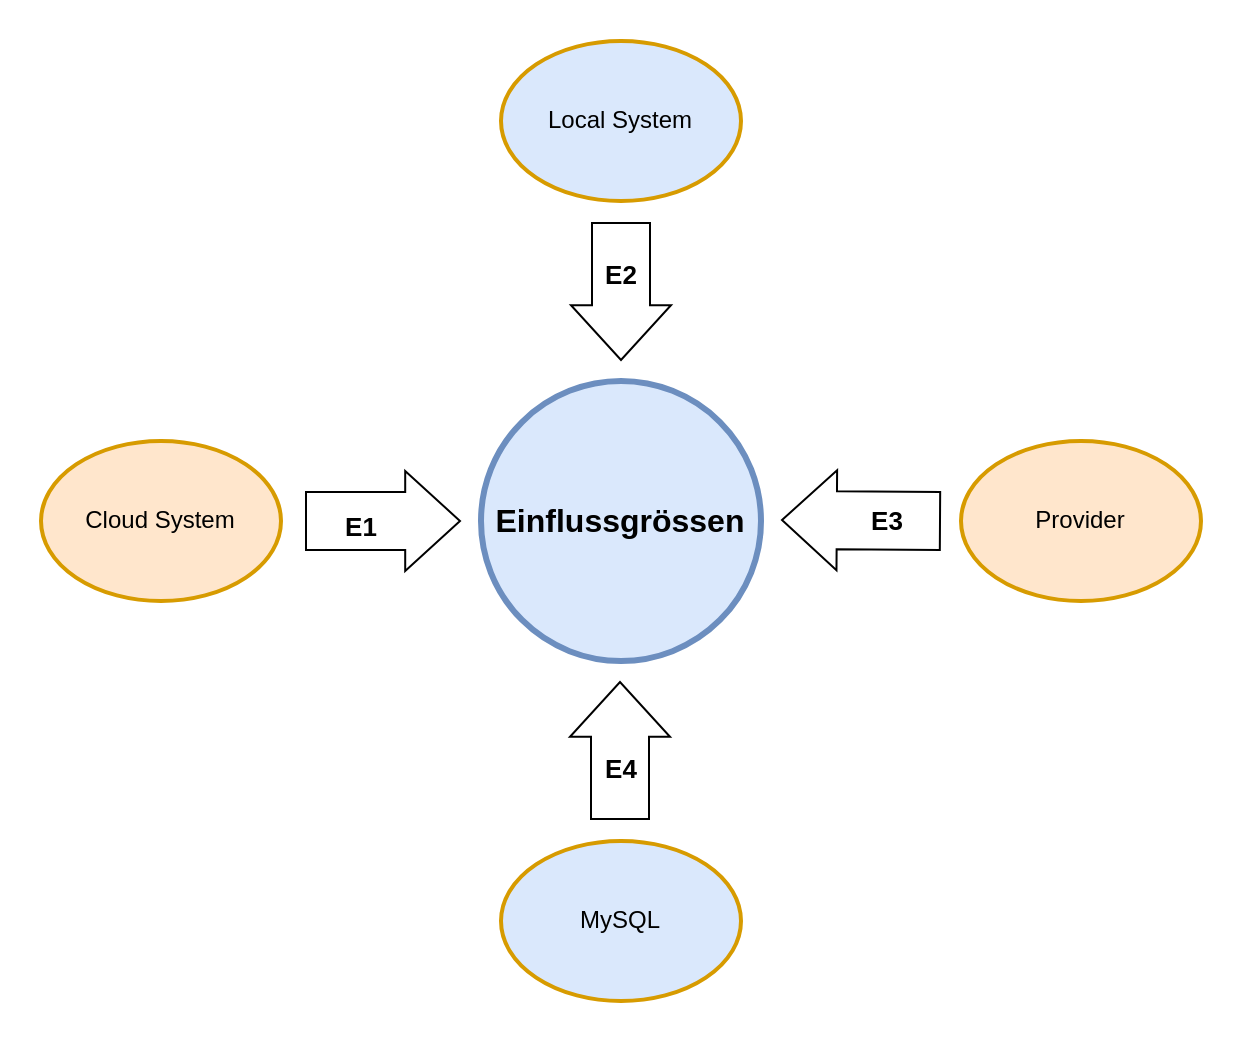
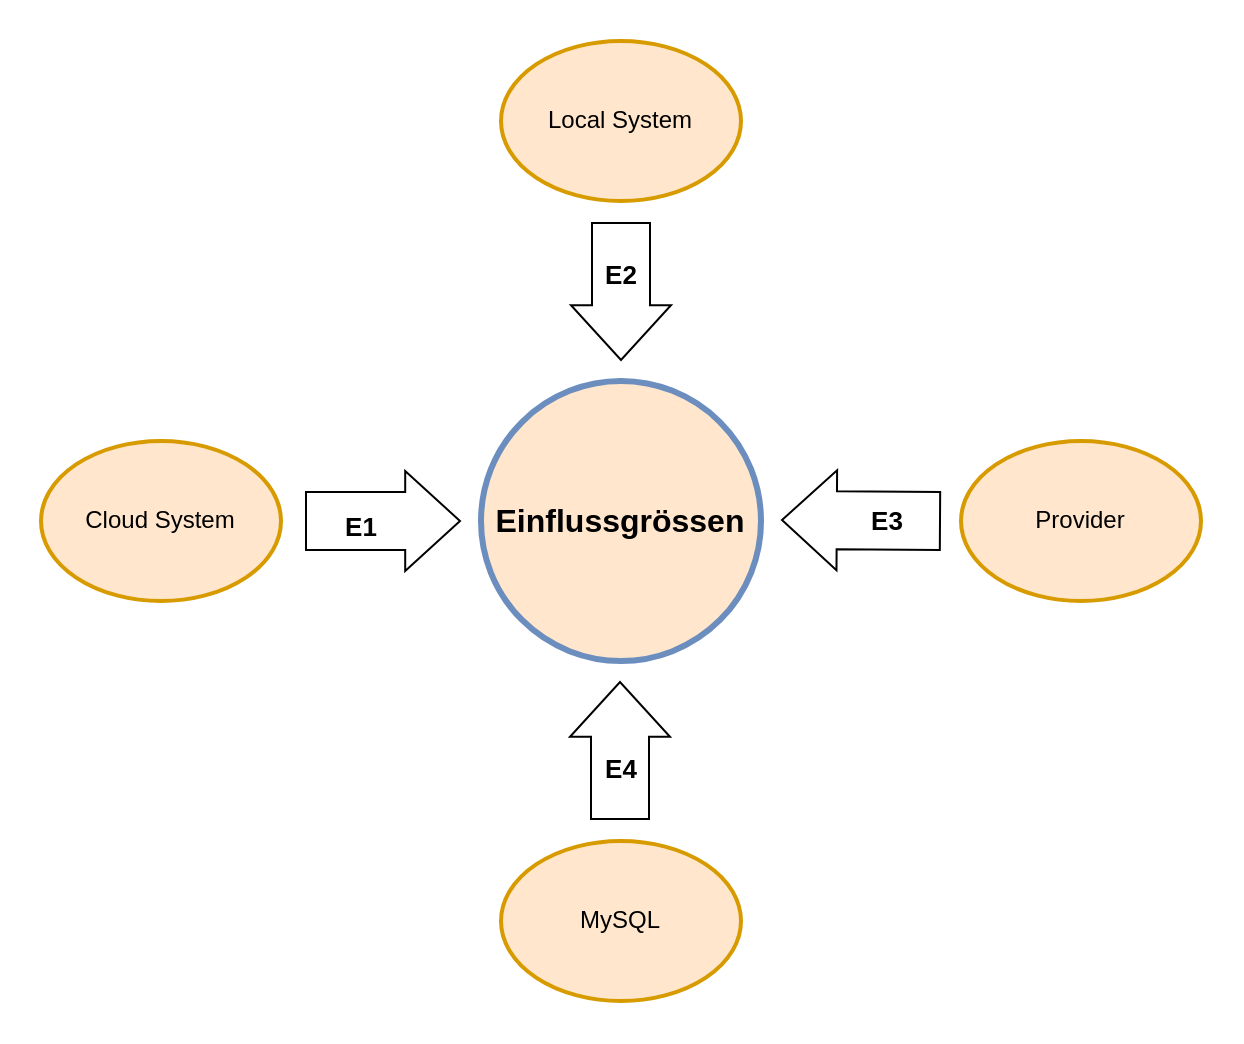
node "Local System": fillcolor #dae8fc -> #ffe6cc
node "Einflussgrössen": fillcolor #dae8fc -> #ffe6cc
node "MySQL": fillcolor #dae8fc -> #ffe6cc
